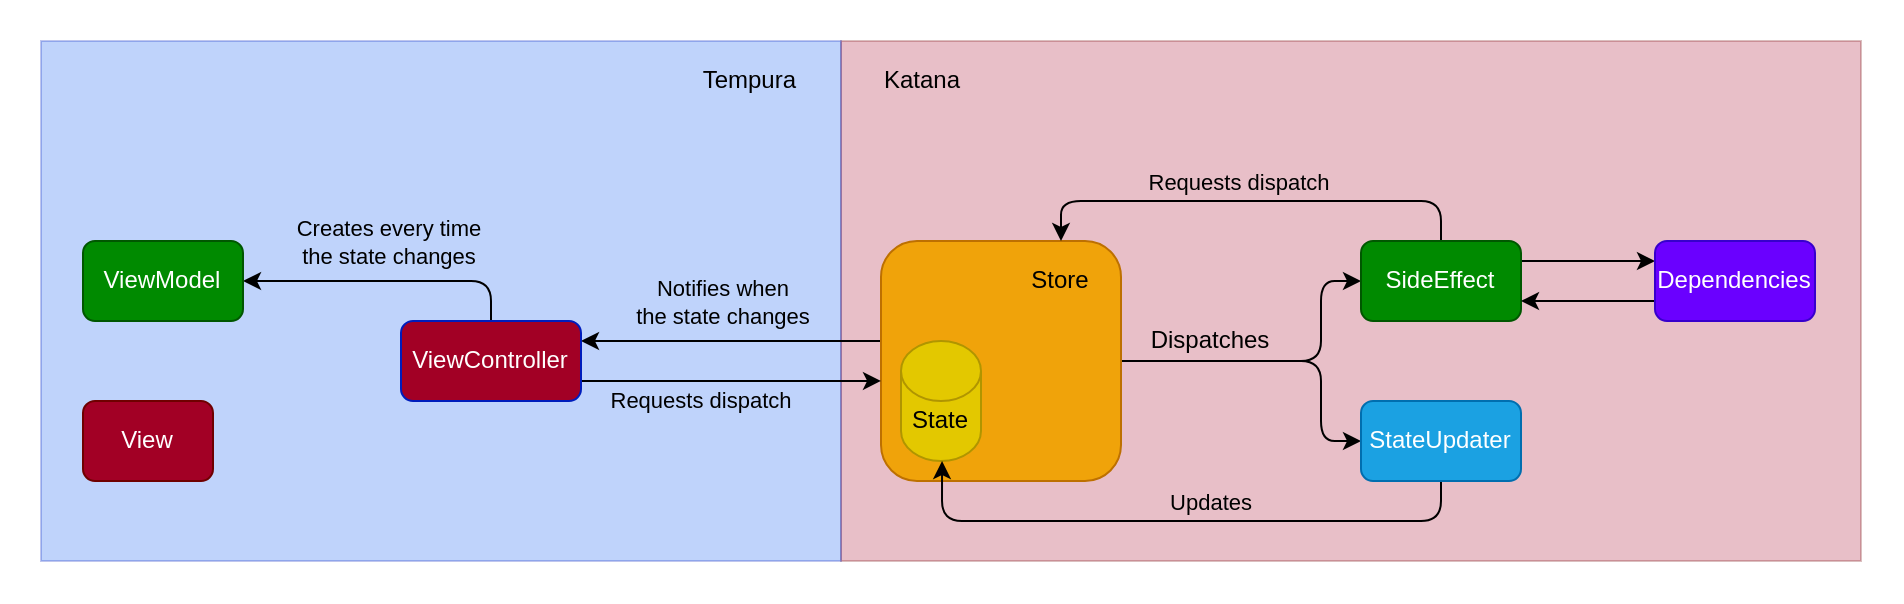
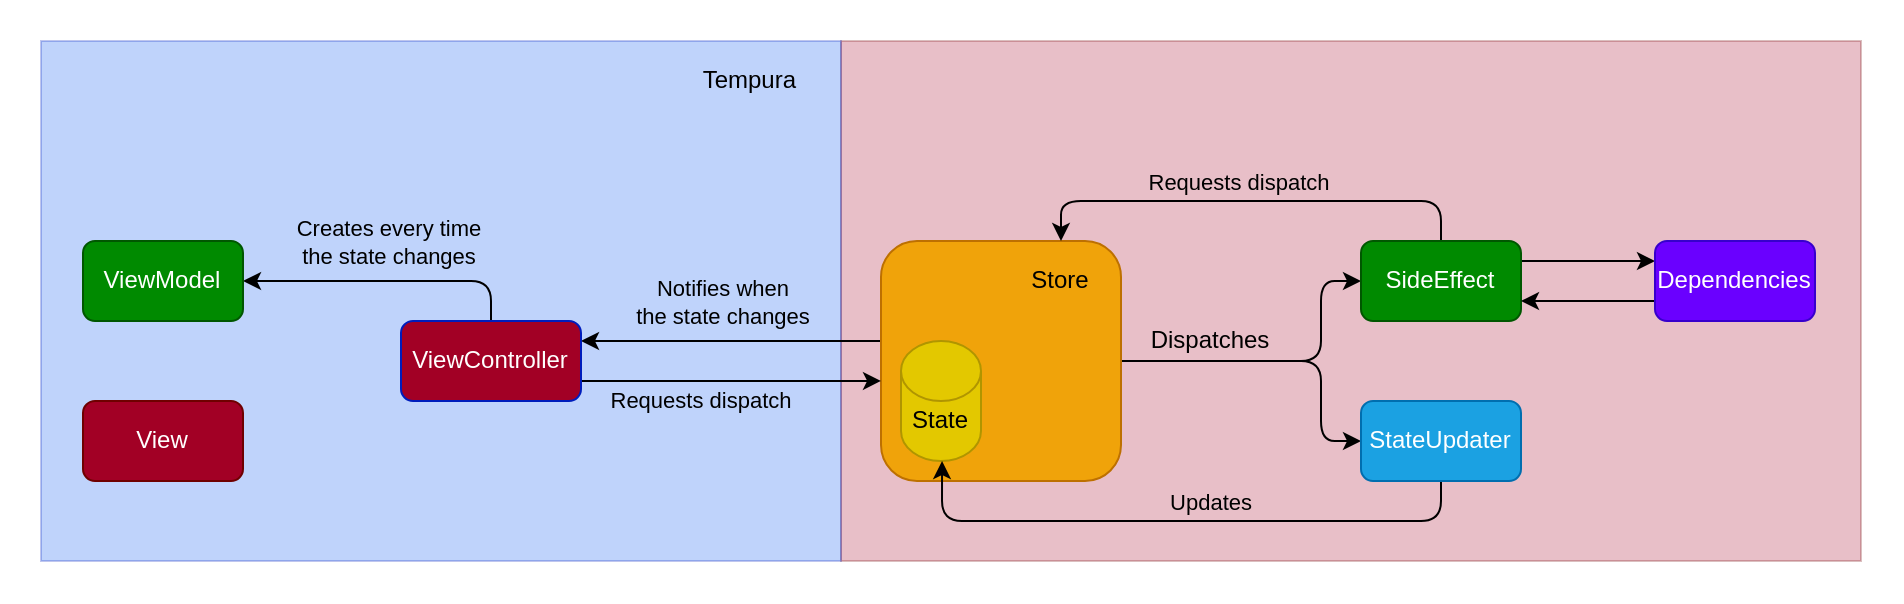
node "Katana": removed
node "View": size 130x80 -> 160x80
